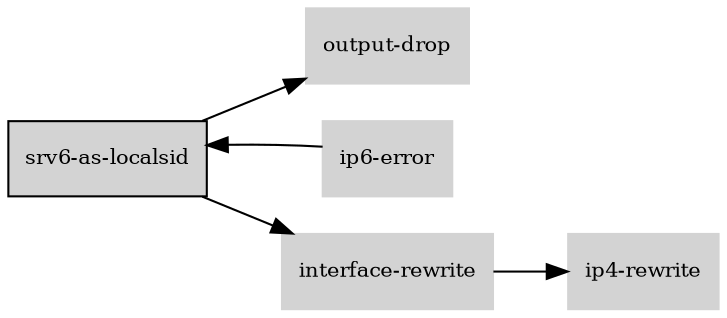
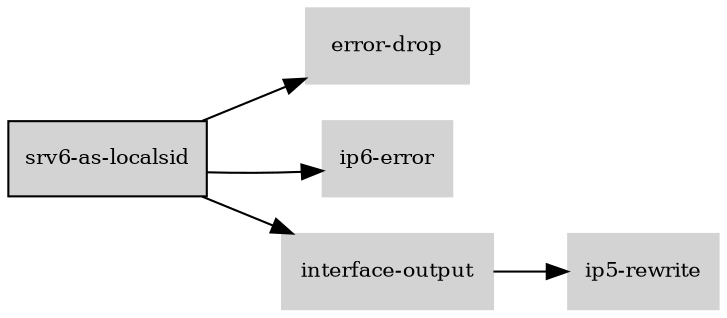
node "output-drop": label "output-drop" -> "error-drop"
edge "ip6-error" -> "srv6-as-localsid": reversed
node "interface-rewrite": label "interface-rewrite" -> "interface-output"
node "ip4-rewrite": label "ip4-rewrite" -> "ip5-rewrite"
